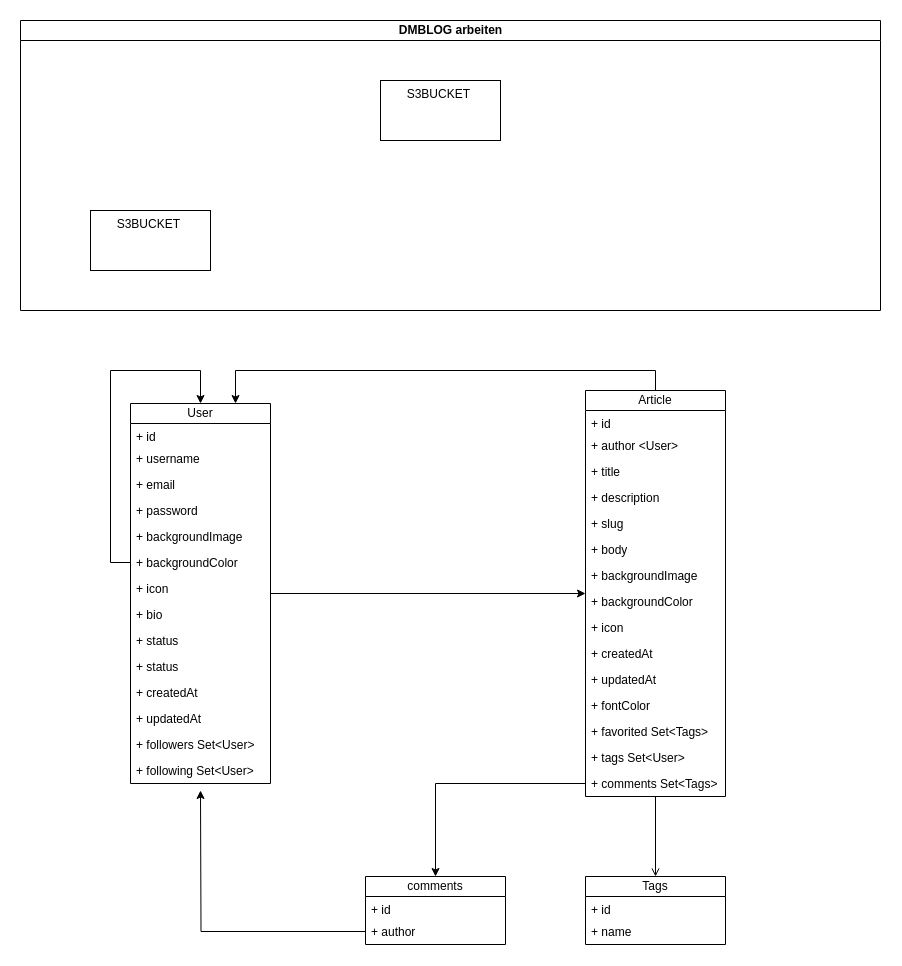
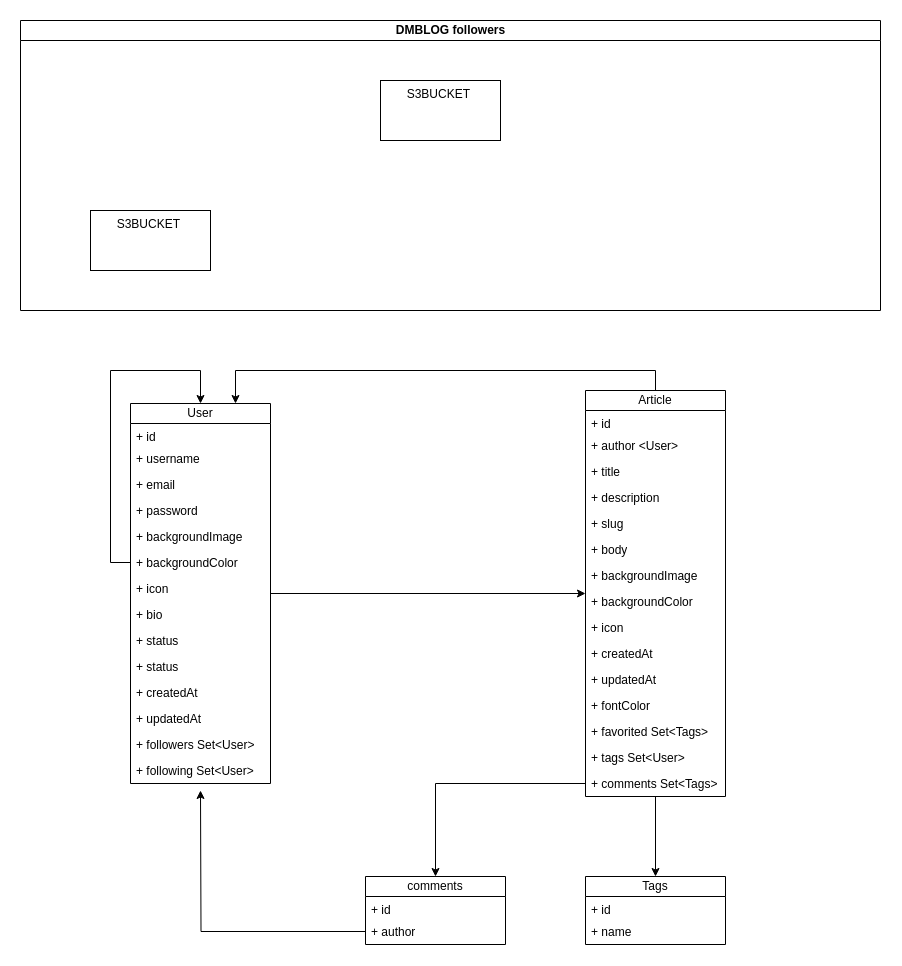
node "DMBLOG arbeiten": label "DMBLOG arbeiten" -> "DMBLOG followers"
edge "Article" -> "Tags": arrowhead open -> classic
